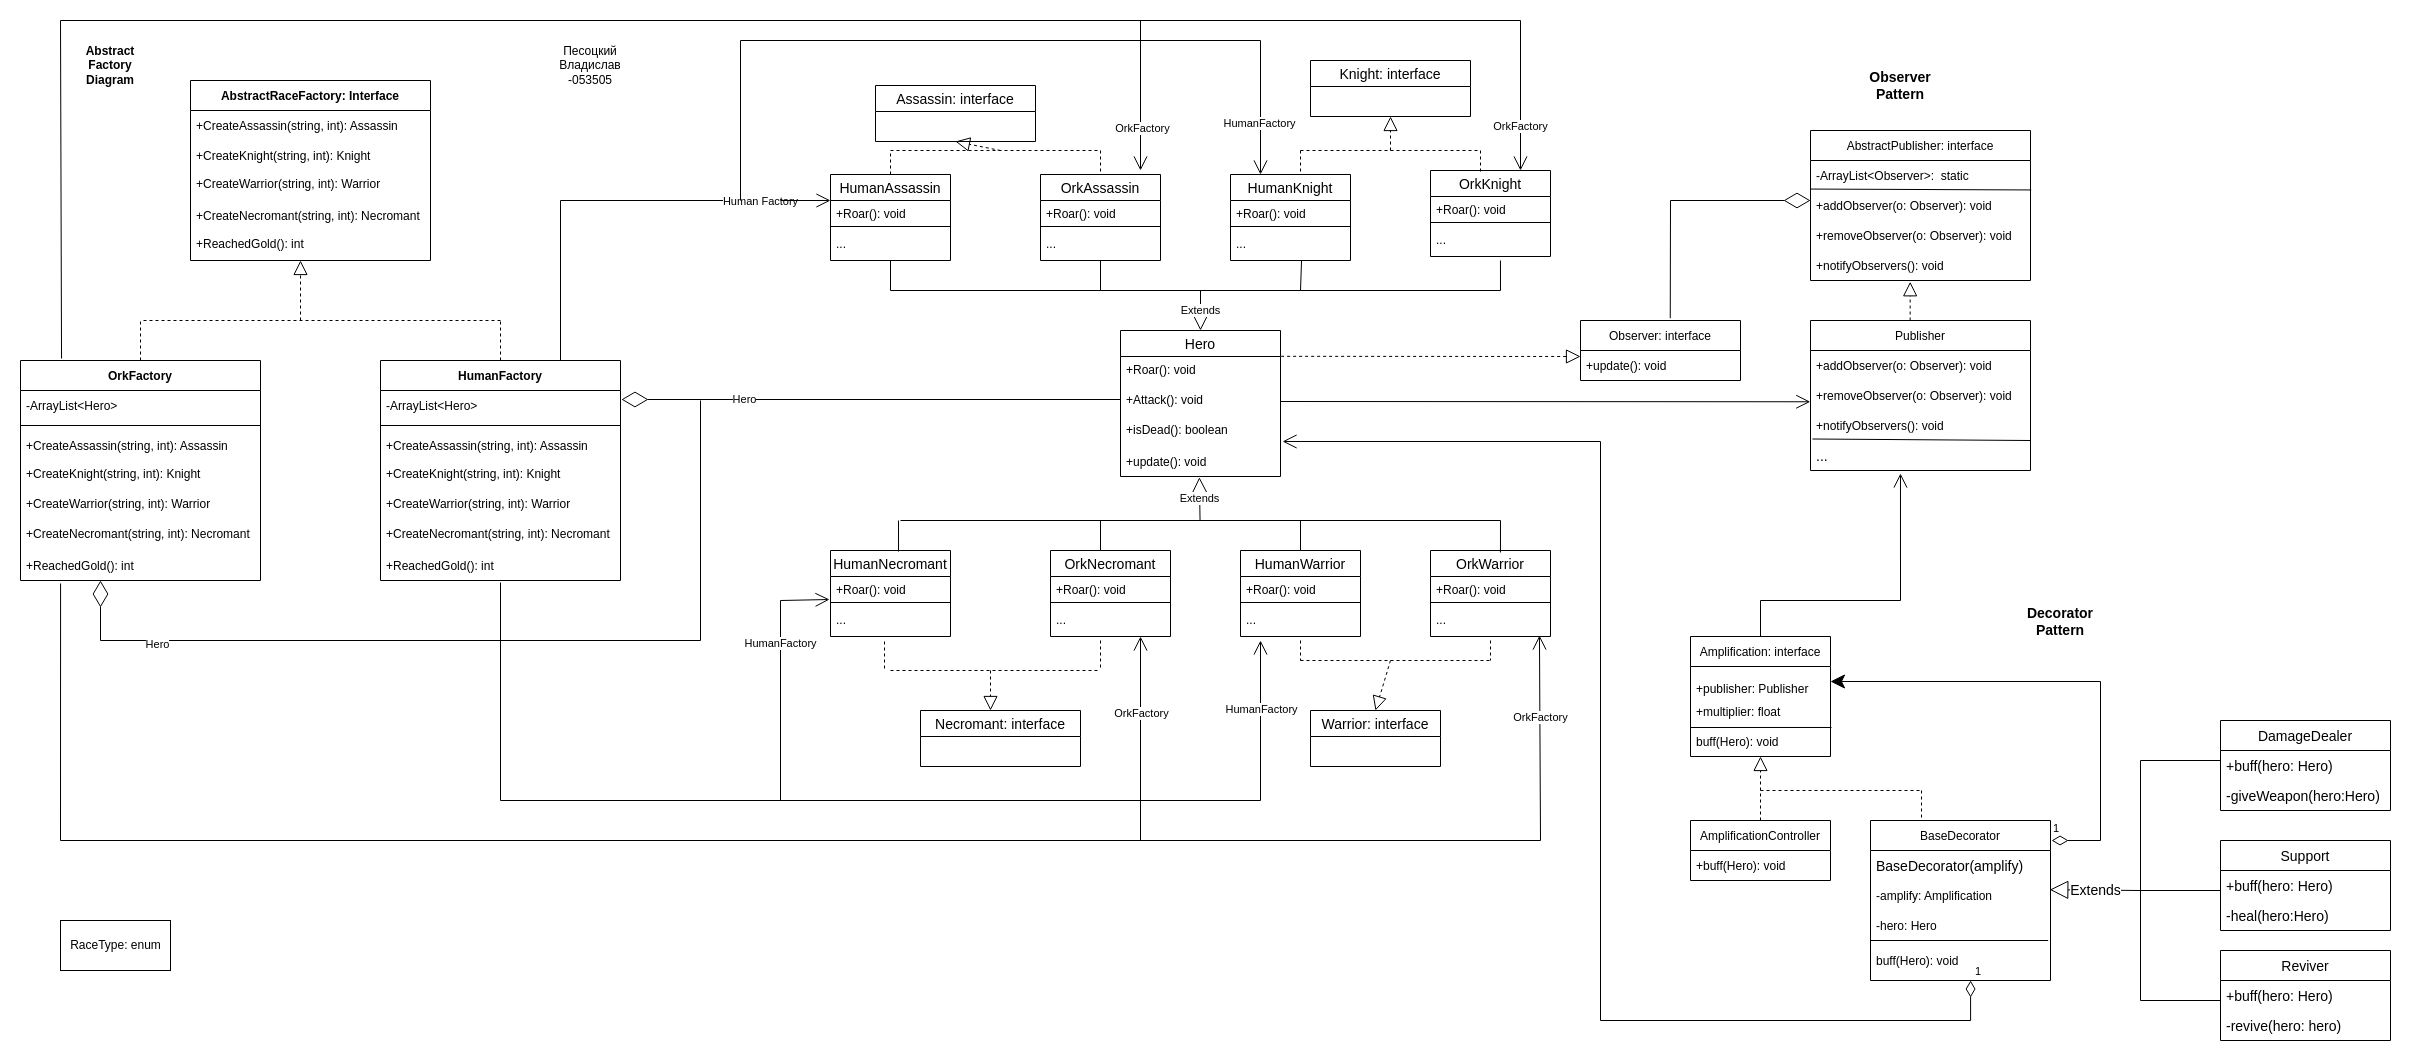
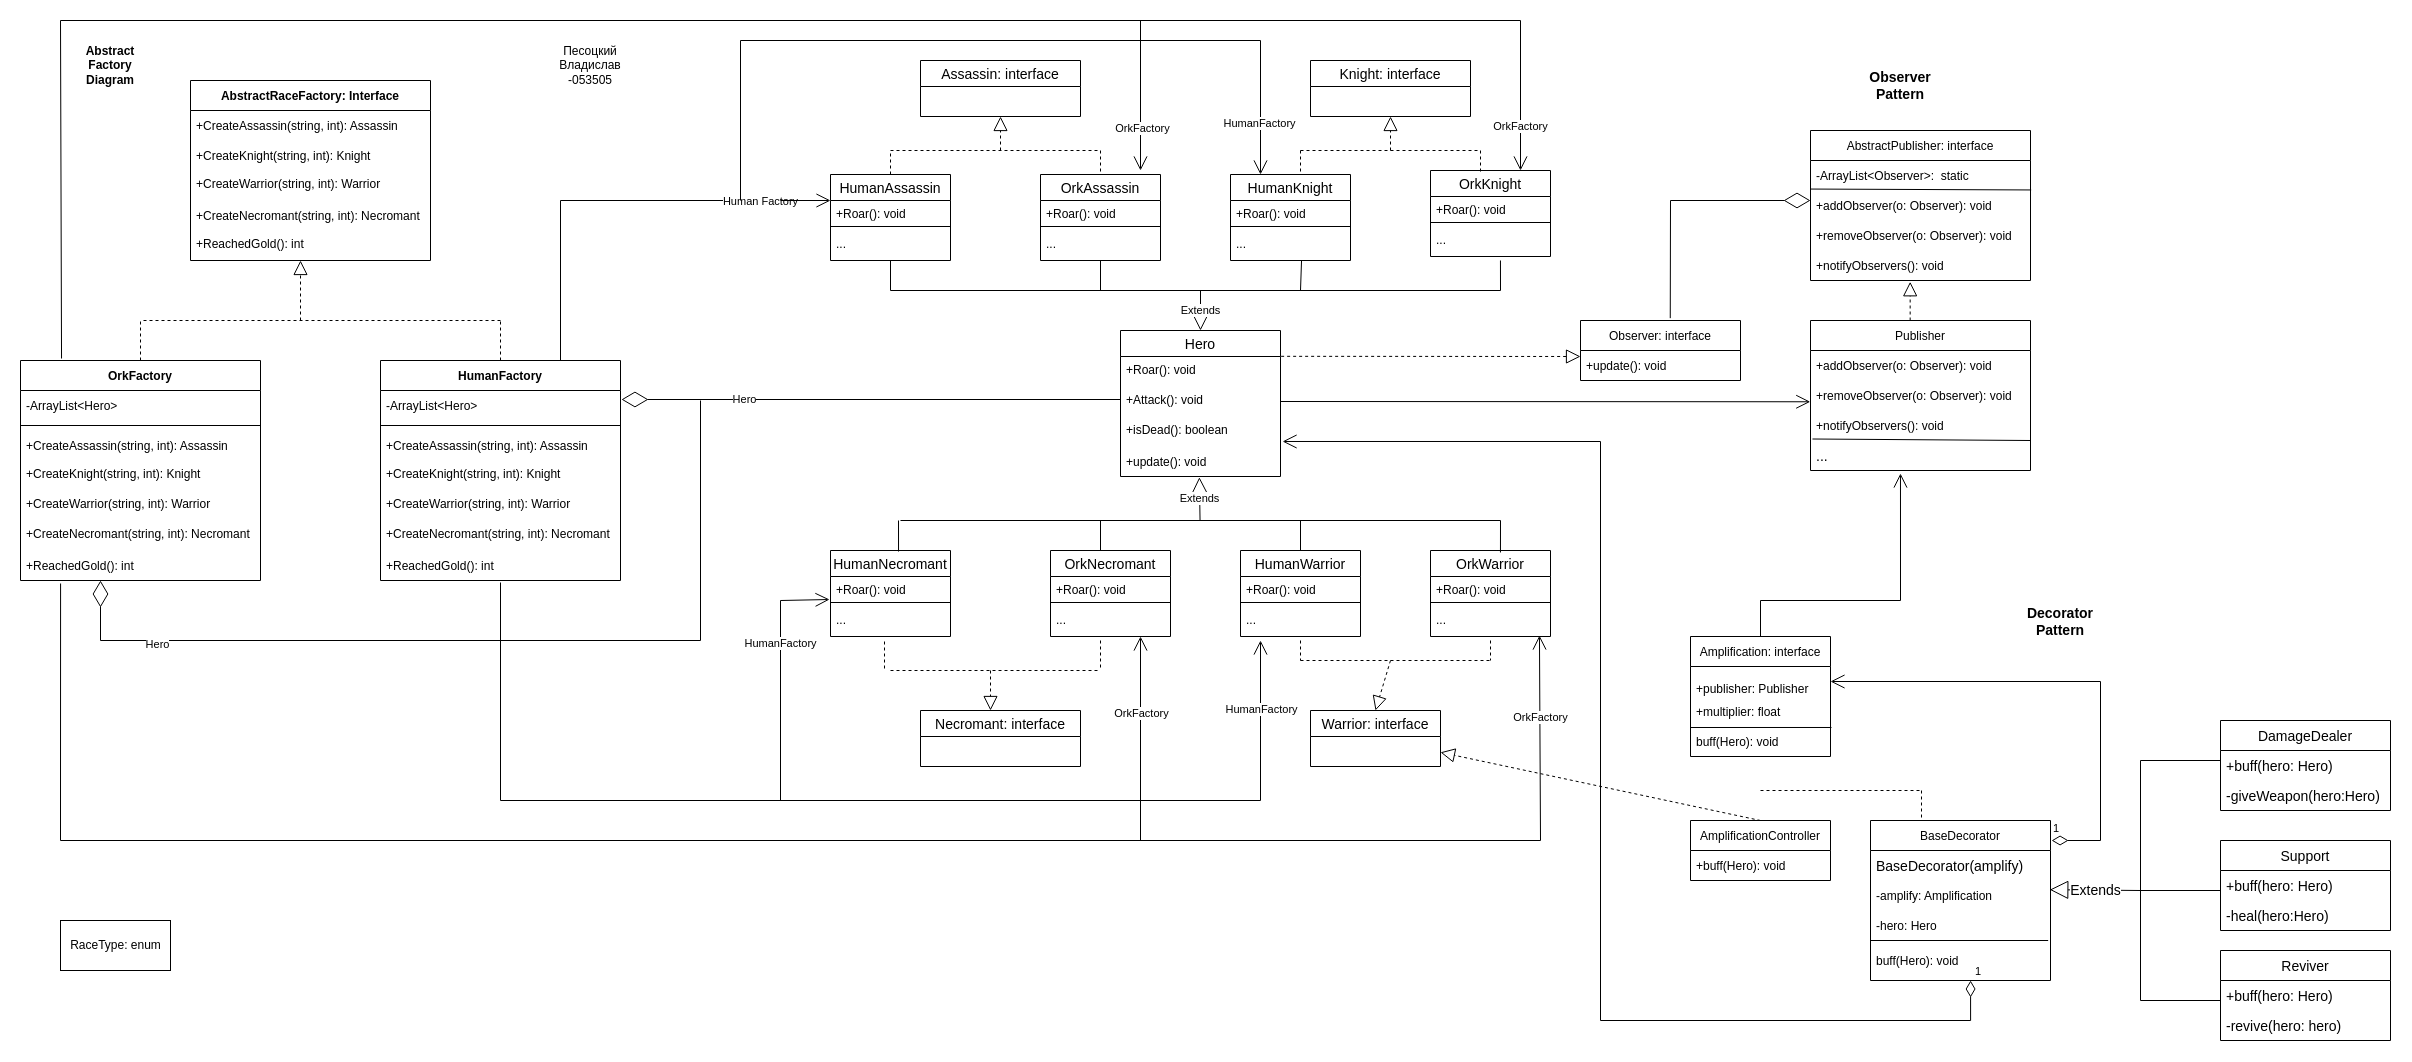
node "Assassin: interface": moved (956, 114) -> (1001, 89)
edge "+publisher: Publisher" -- "BaseDecorator": arrowhead classic -> open
edge "AmplificationController" -> "Amplification: interface": now "AmplificationController" -> "Warrior: interface"
